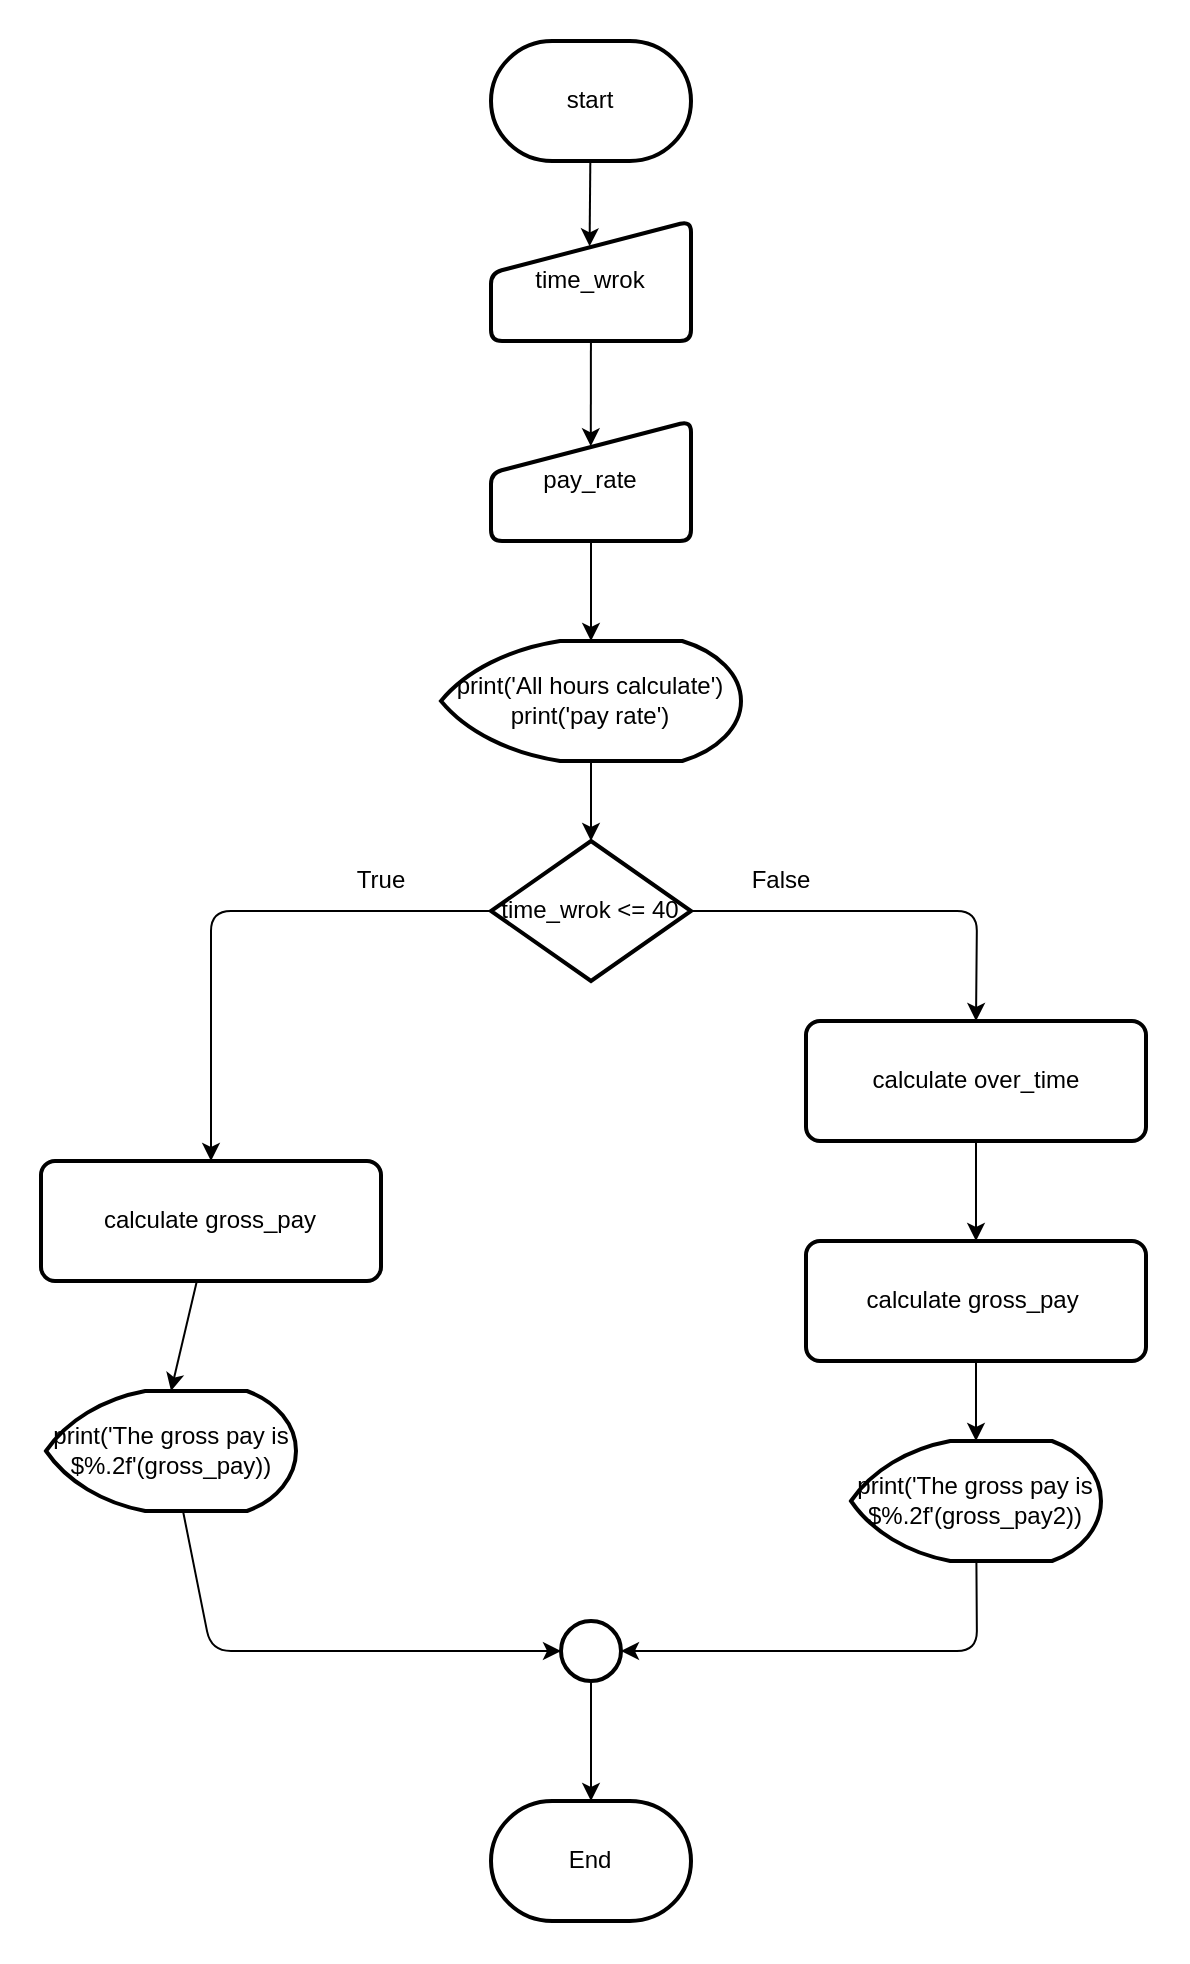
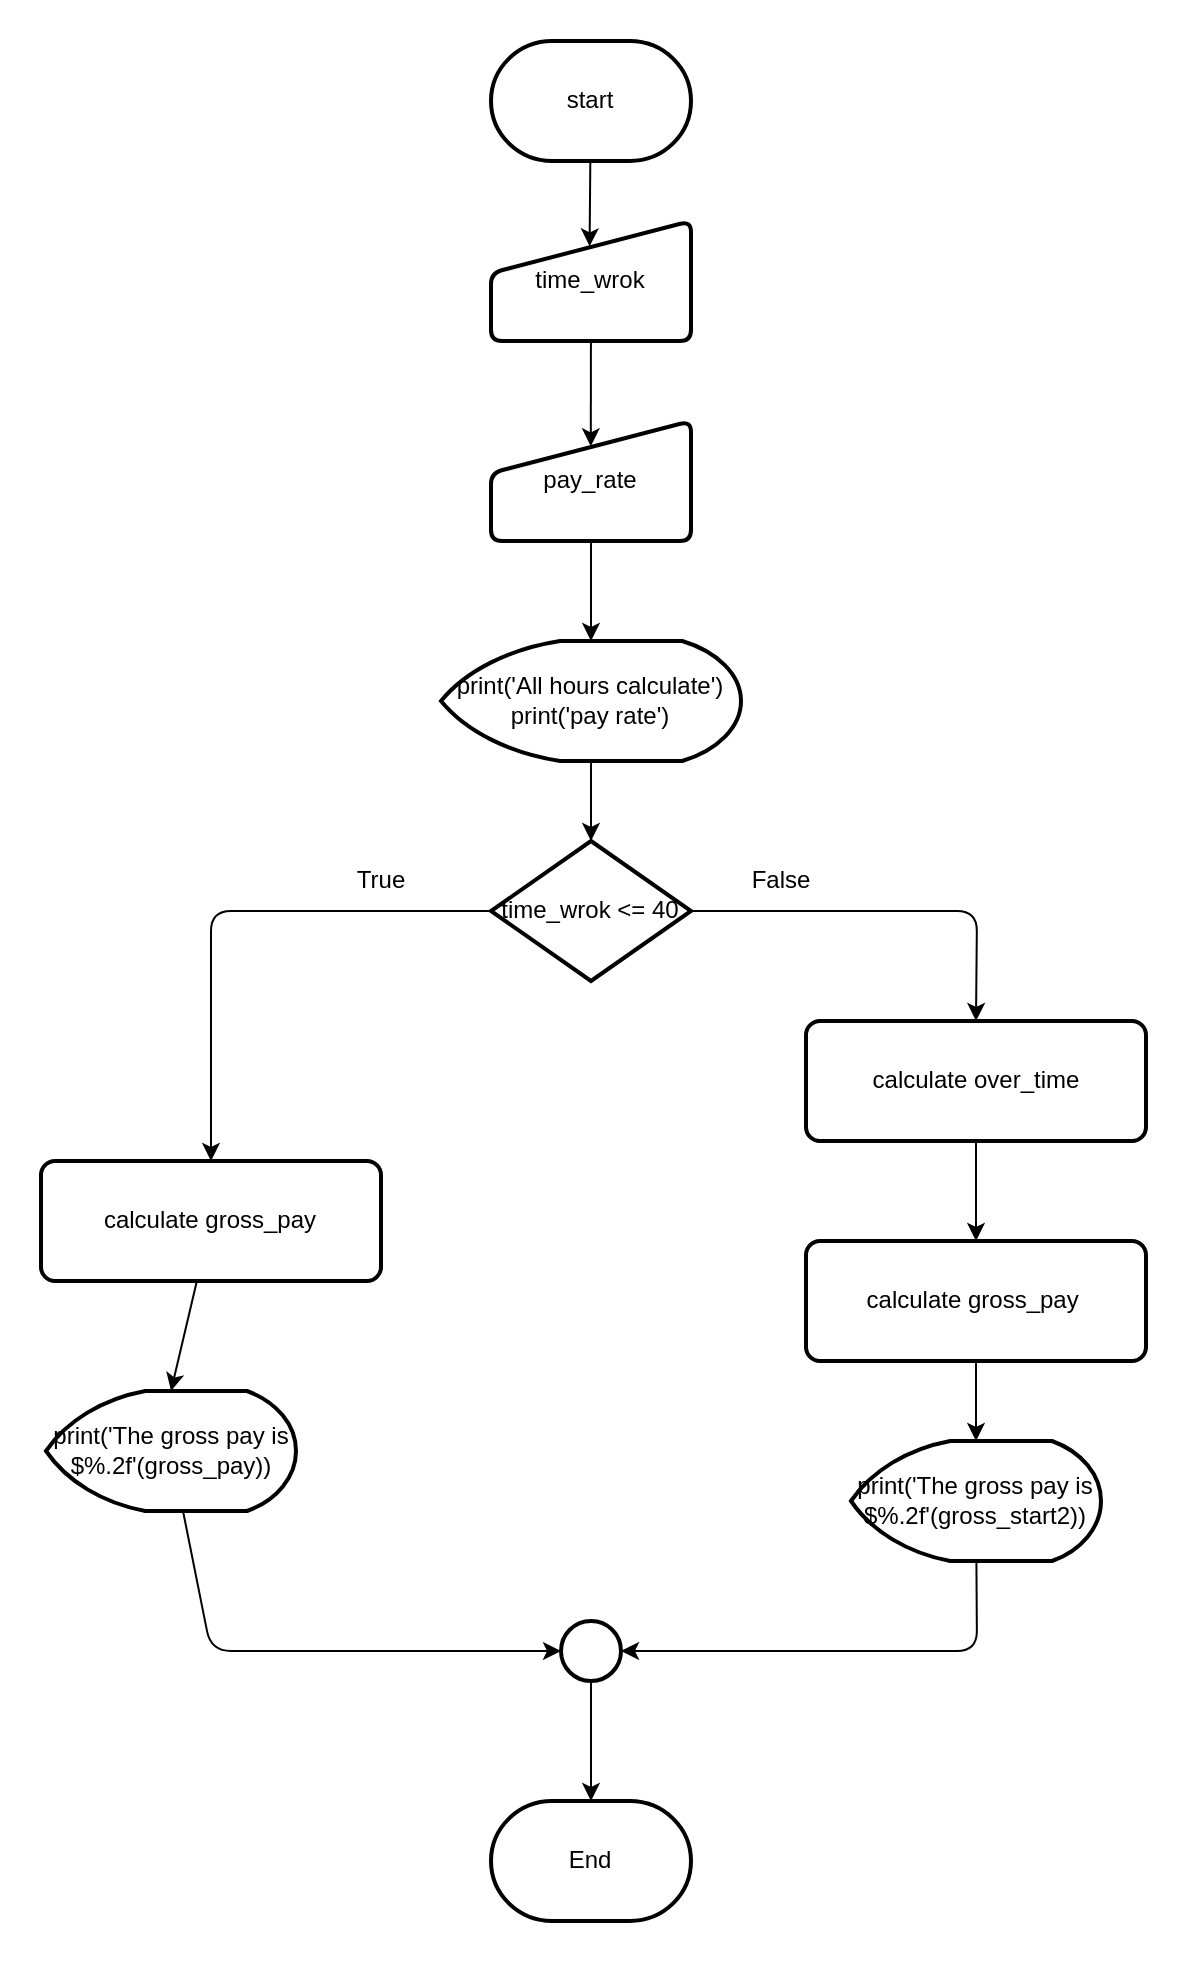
node "print('The gross pay is $%.2f'(gross_pay2))": label "print('The gross pay is $%.2f'(gross_pay2))" -> "print('The gross pay is $%.2f'(gross_start2))"
